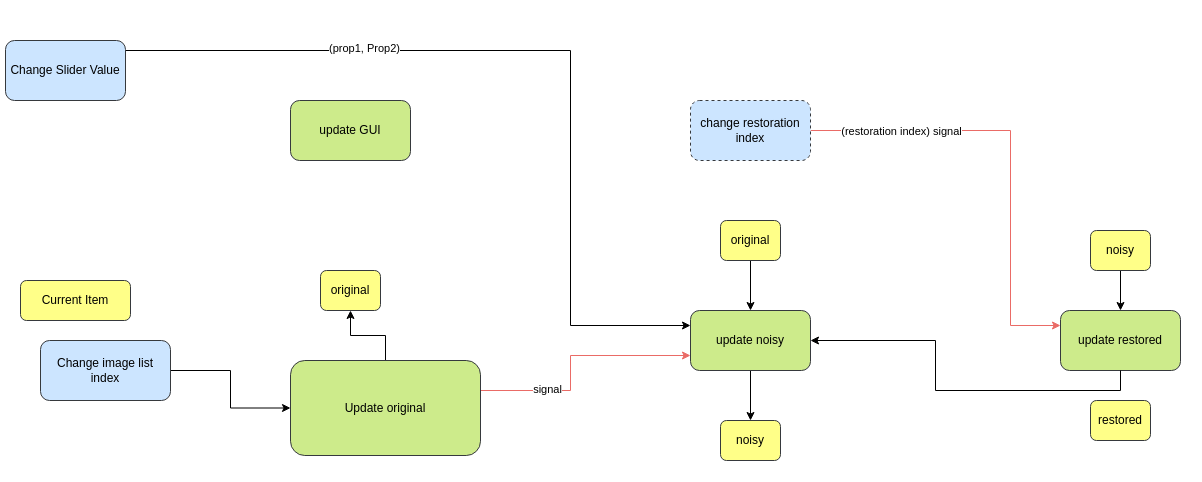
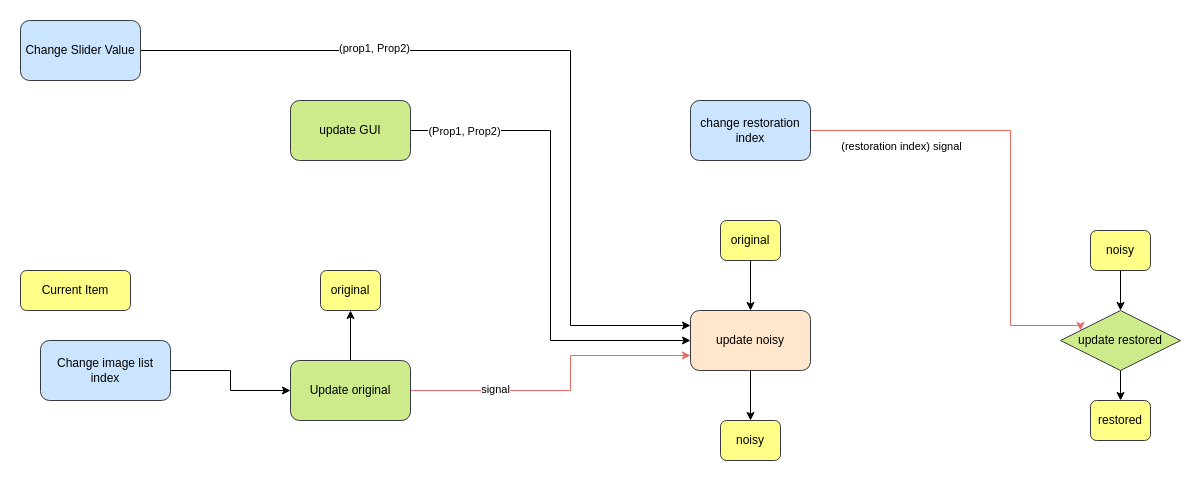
node "Change Slider Value": moved (66, 71) -> (81, 51)
node "change restoration index": style dashed -> solid
edge "update GUI" -> "update noisy": added, label "(Prop1, Prop2)"
node "Current Item": moved (76, 301) -> (76, 291)
node "update noisy": fillcolor #cdeb8b -> #ffe6cc
node "update restored": shape rounded rectangle -> diamond
edge "update restored" -> "update noisy": now "update restored" -> "restored"
node "Update original": size 190x95 -> 120x60
